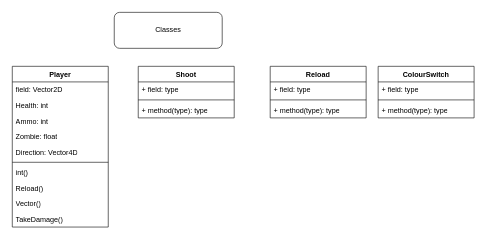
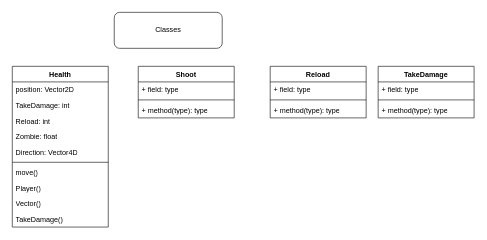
node "Player": label "Player" -> "Health"
node "ColourSwitch": label "ColourSwitch" -> "TakeDamage"
node "field: Vector2D": label "field: Vector2D" -> "position: Vector2D"
node "Health: int": label "Health: int" -> "TakeDamage: int"
node "Ammo: int": label "Ammo: int" -> "Reload: int"
node "int()": label "int()" -> "move()"
node "Reload()": label "Reload()" -> "Player()"
